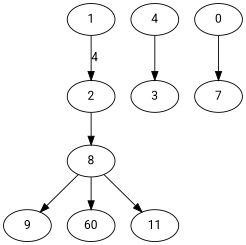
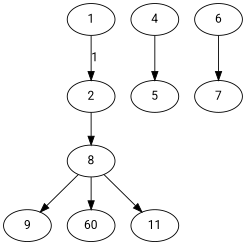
node "0": label "0" -> "6"
edge "1" -> "2": label "4" -> "1"
node "3": label "3" -> "5"
